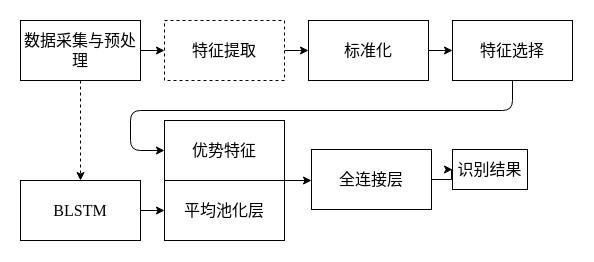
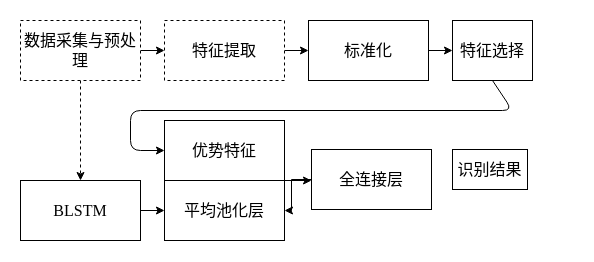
node "数据采集与预处理": style solid -> dashed
node "特征选择": size 120x60 -> 80x60
edge "全连接层" -> "识别结果": now "全连接层" -> "平均池化层"
